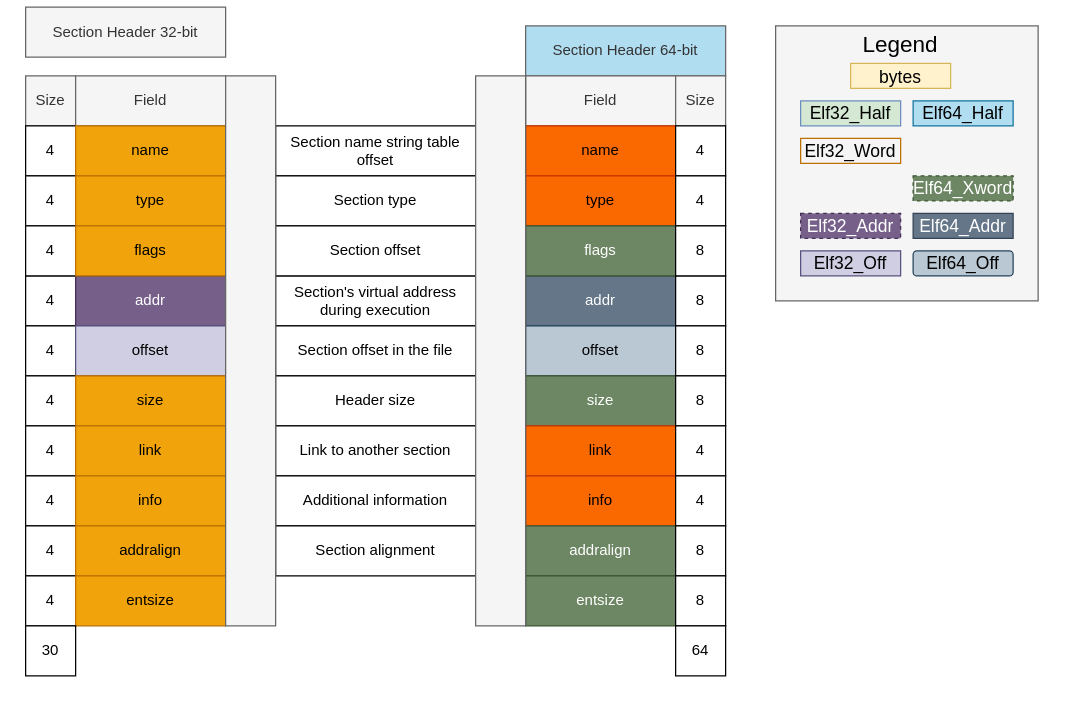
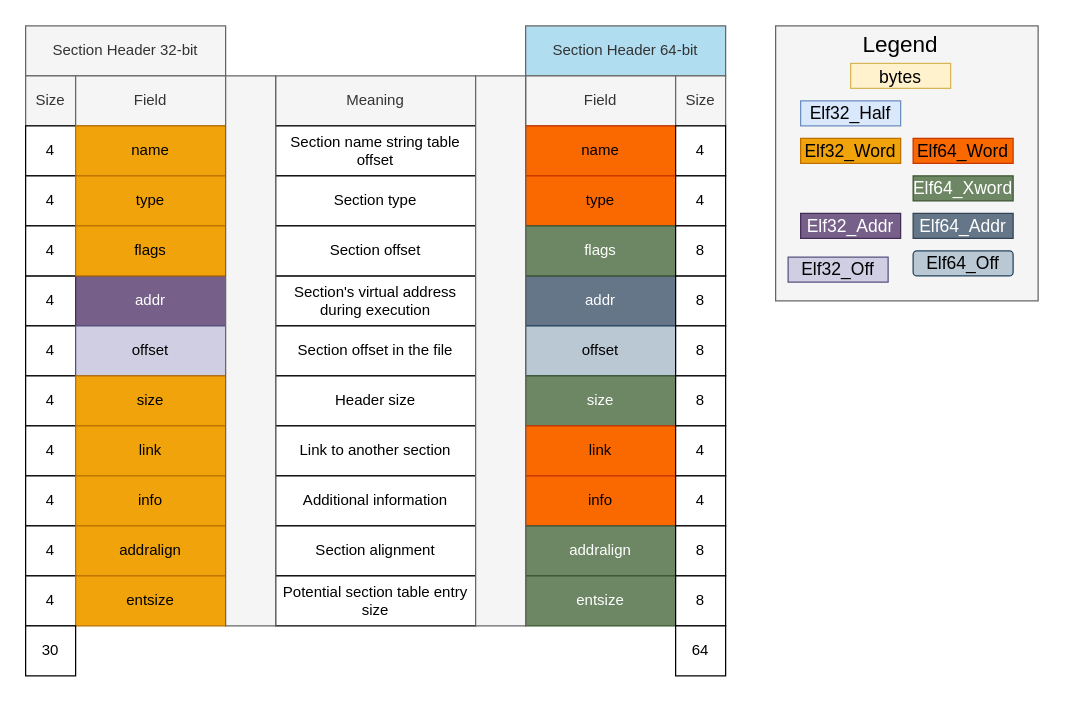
node "Section Header 32-bit": moved (126, 32) -> (126, 51)
node "Meaning": added
node "Elf32_Half": fillcolor #d5e8d4 -> #dae8fc
node "Elf64_Half": removed
node "Elf32_Word": fillcolor #f5f5f5 -> #f0a30a
node "Elf64_Word": added
node "Elf64_Xword": style dashed -> solid
node "Elf32_Addr": style dashed -> solid
node "Elf32_Off": moved (851, 263) -> (838, 269)
node "Potential section table entry size": added
